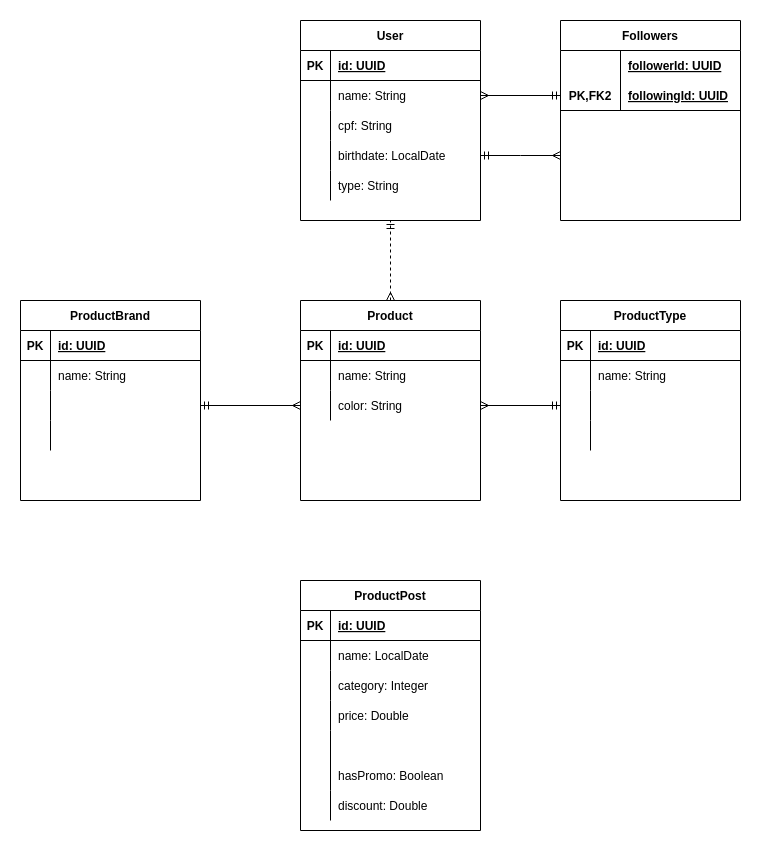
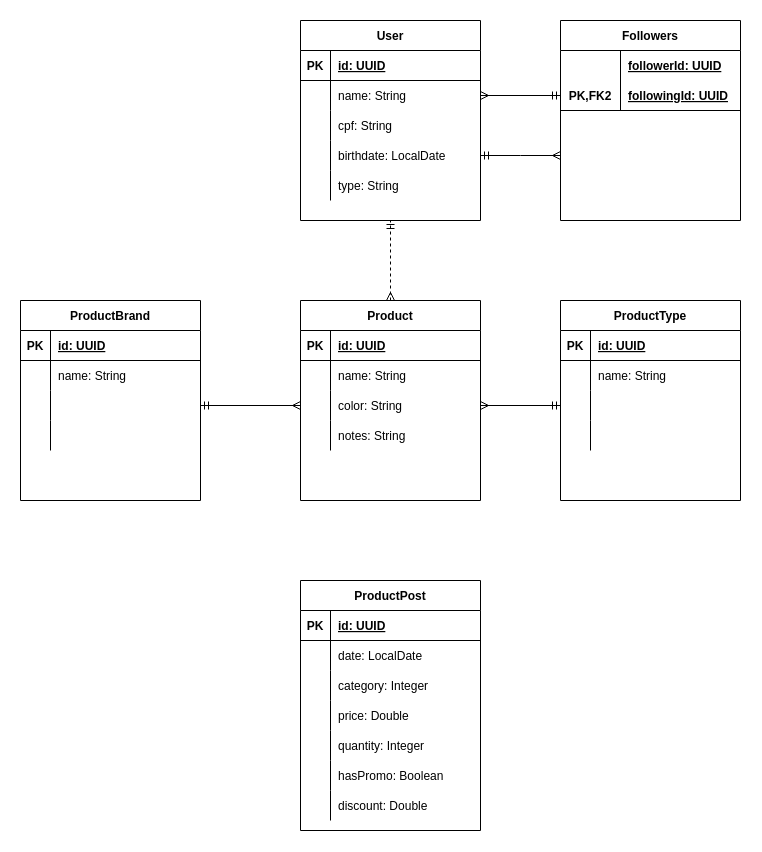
node "notes: String": added
node "name: LocalDate": label "name: LocalDate" -> "date: LocalDate"
node "quantity: Integer": added
